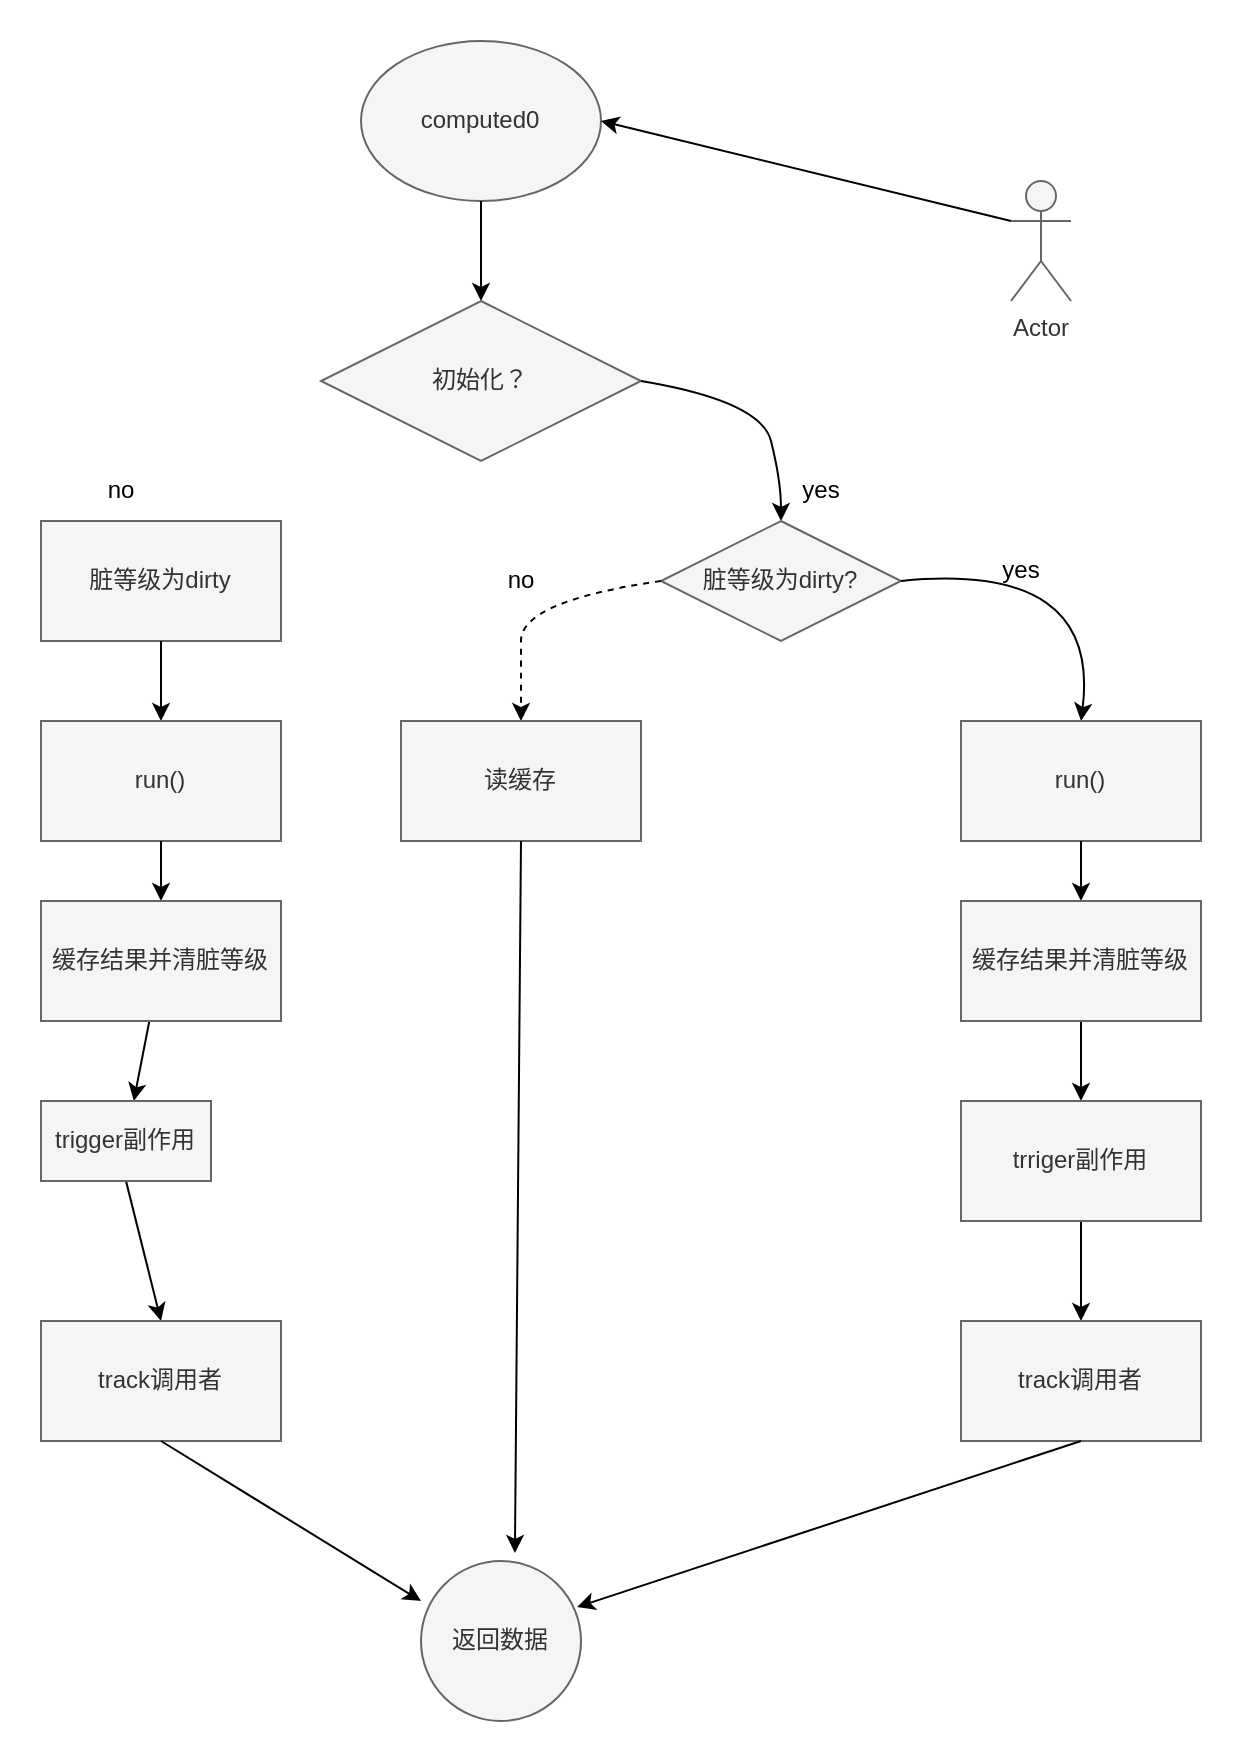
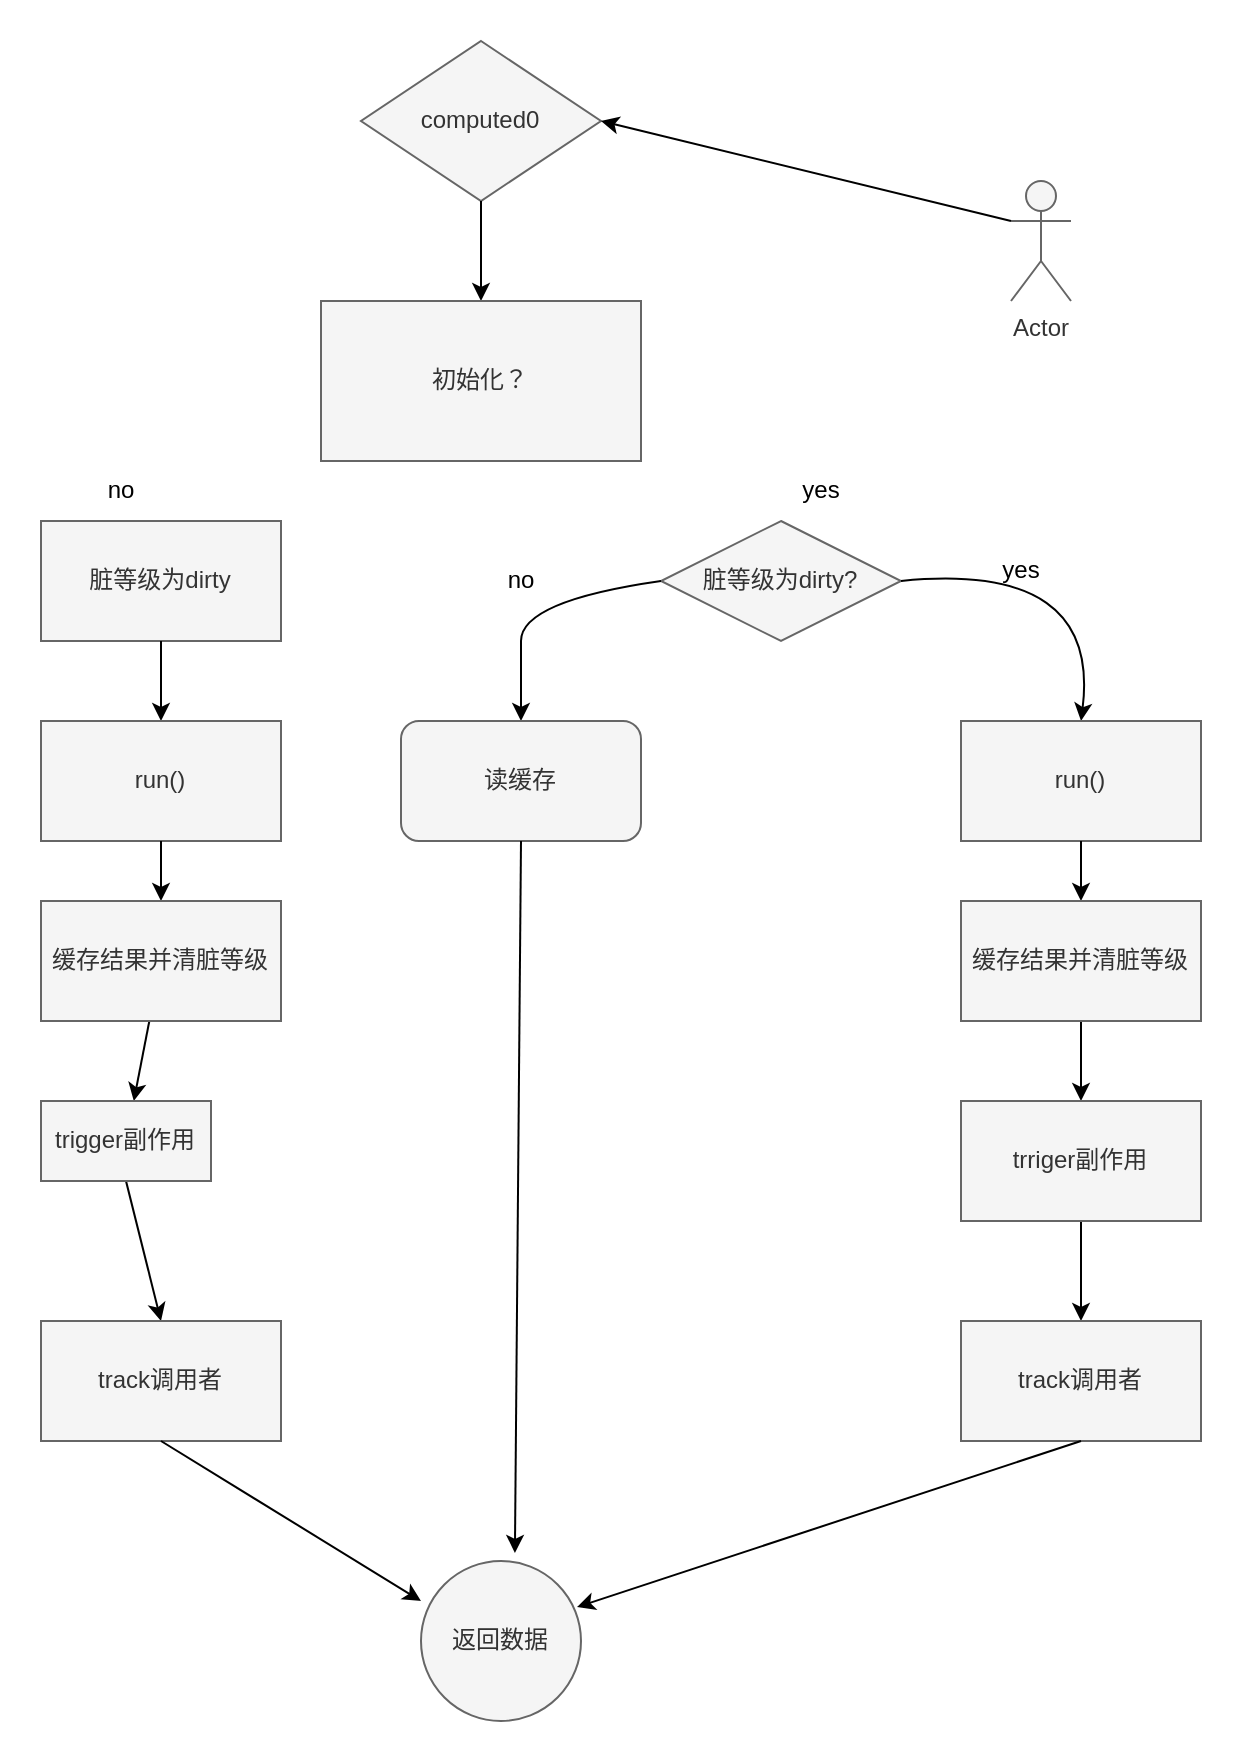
node "computed0": shape ellipse -> diamond
node "初始化？": shape diamond -> rectangle
edge "初始化？" -> "脏等级为dirty?": removed
edge "脏等级为dirty?" -> "读缓存": style dashed -> solid
node "读缓存": shape rectangle -> rounded rectangle
